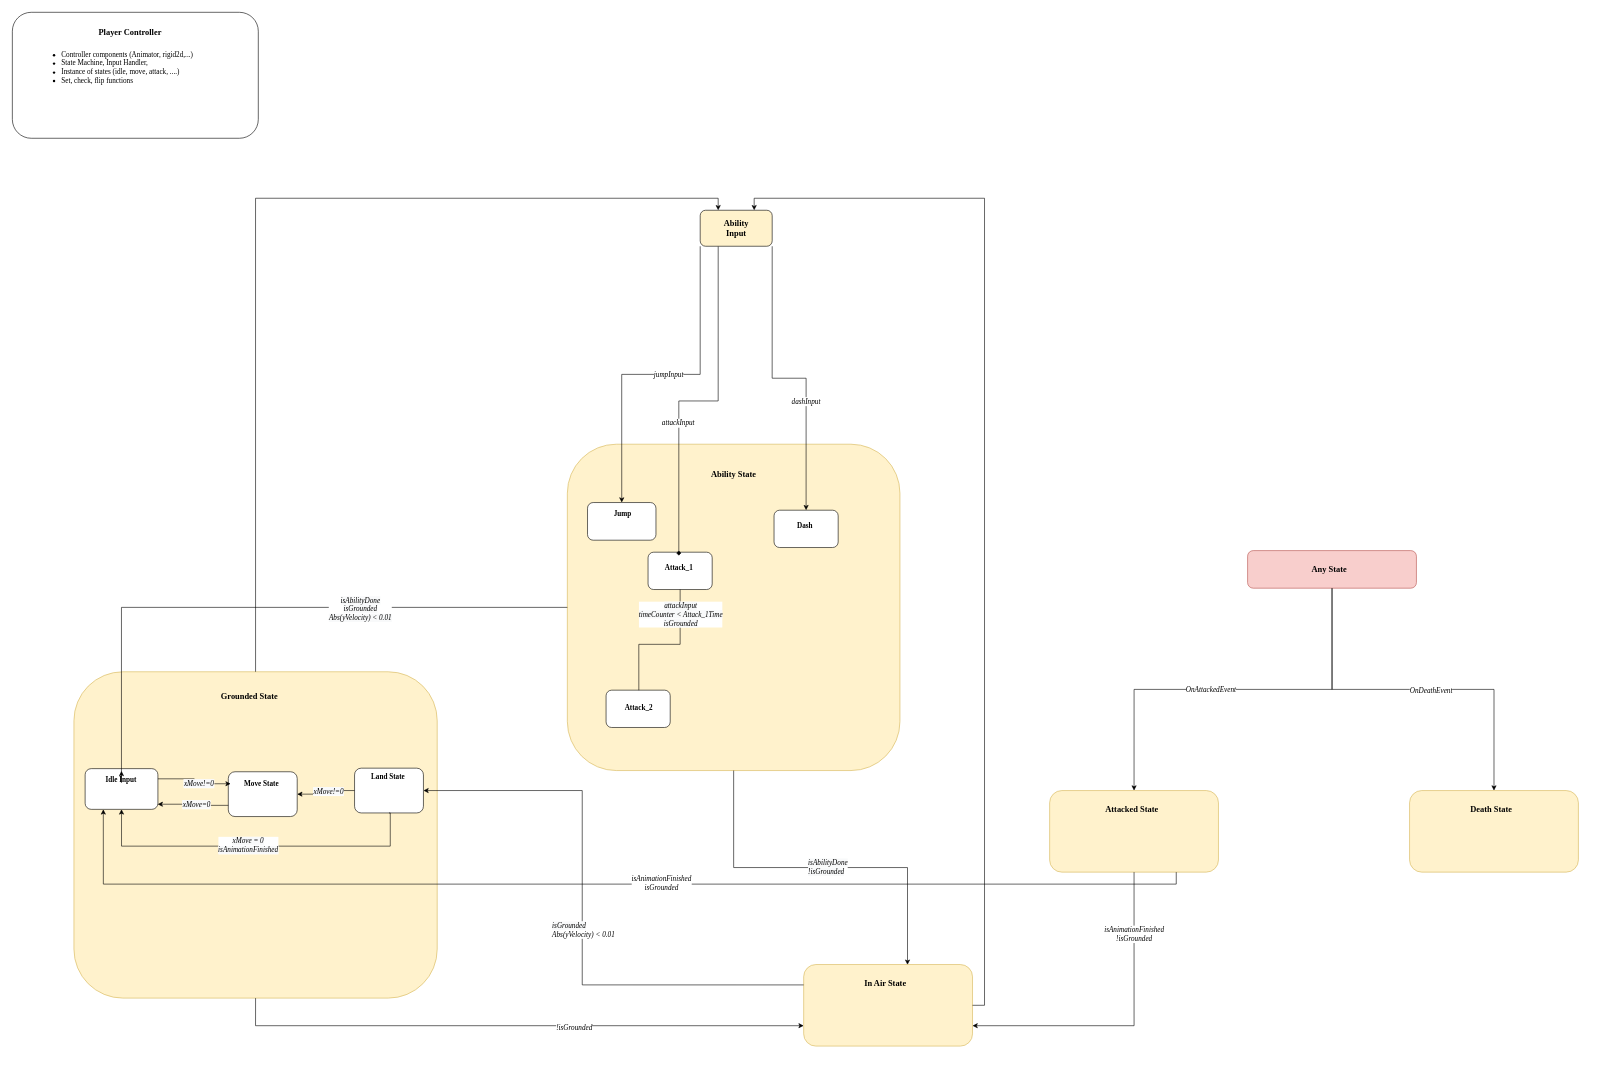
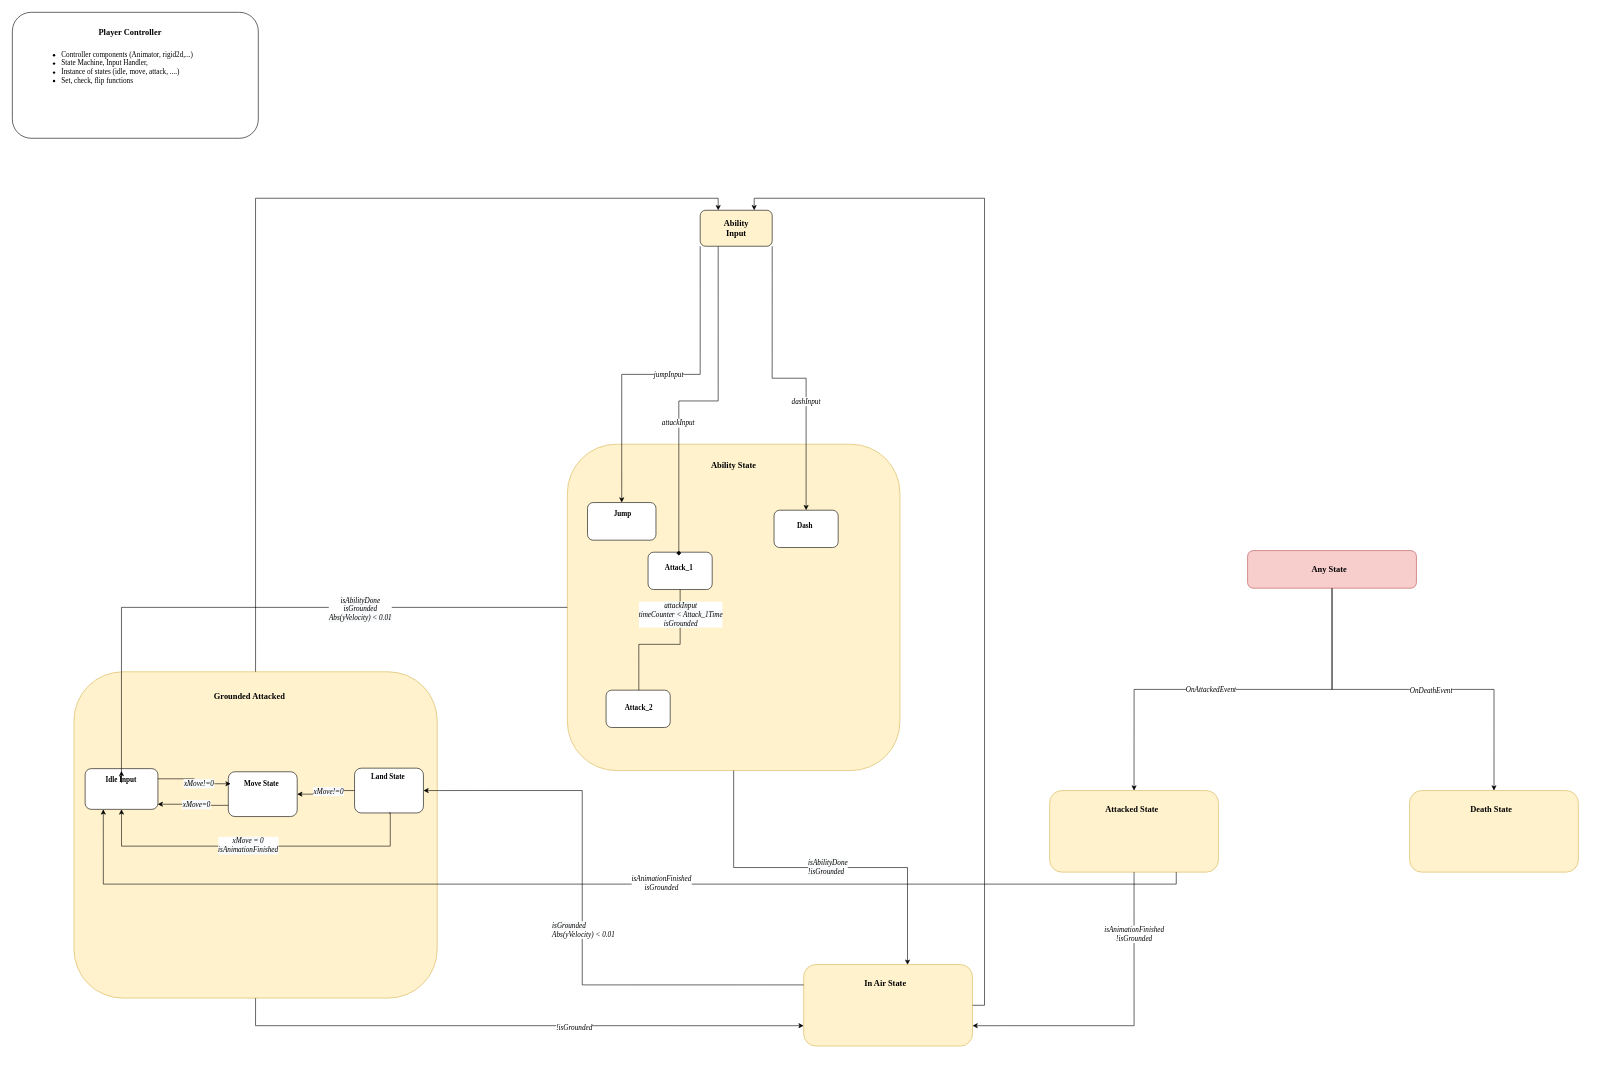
node "Ability State": moved (734, 475) -> (734, 466)
node "Grounded State": label "Grounded State" -> "Grounded Attacked"
